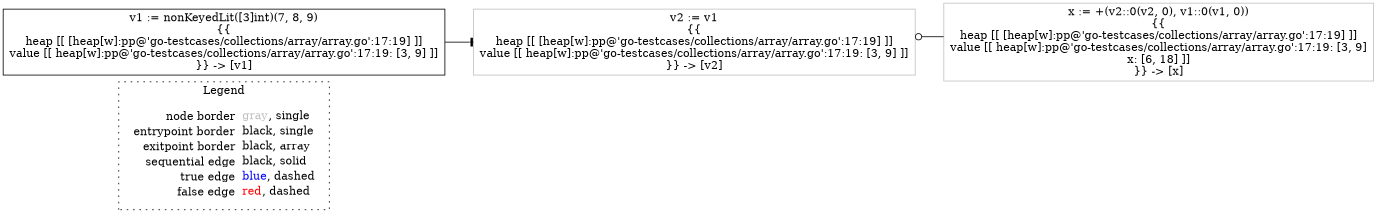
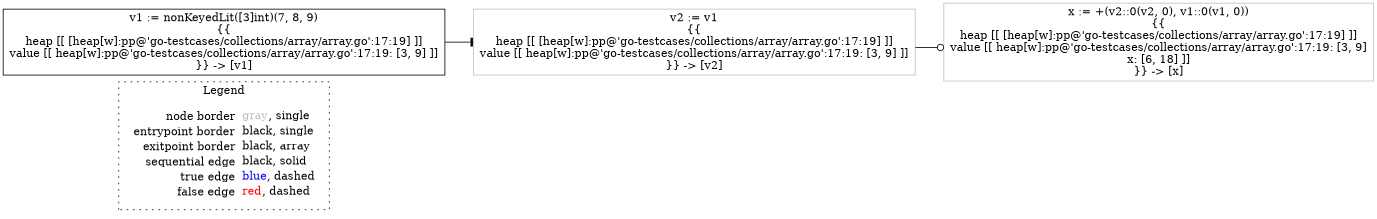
edge "x := +(v2::0(v2, 0), v1::0(v1, 0))" -> "v2 := v1": reversed
